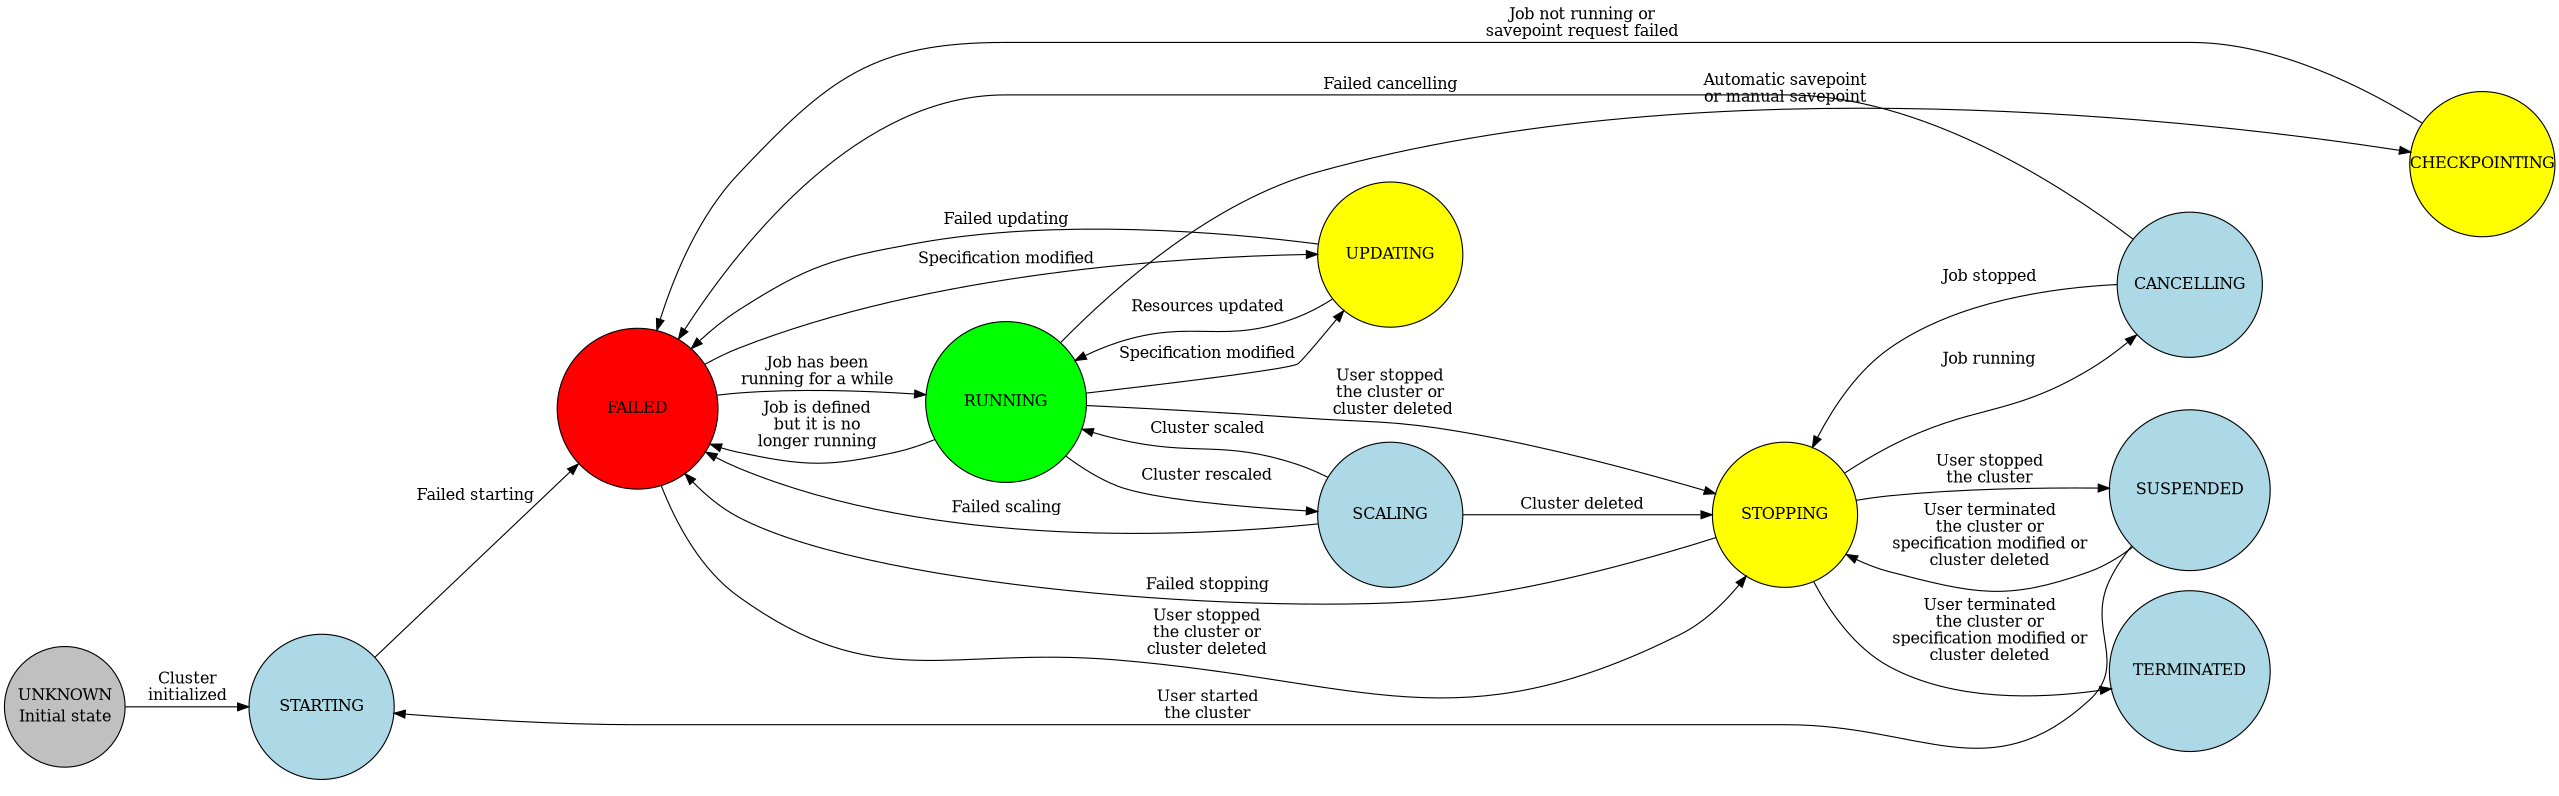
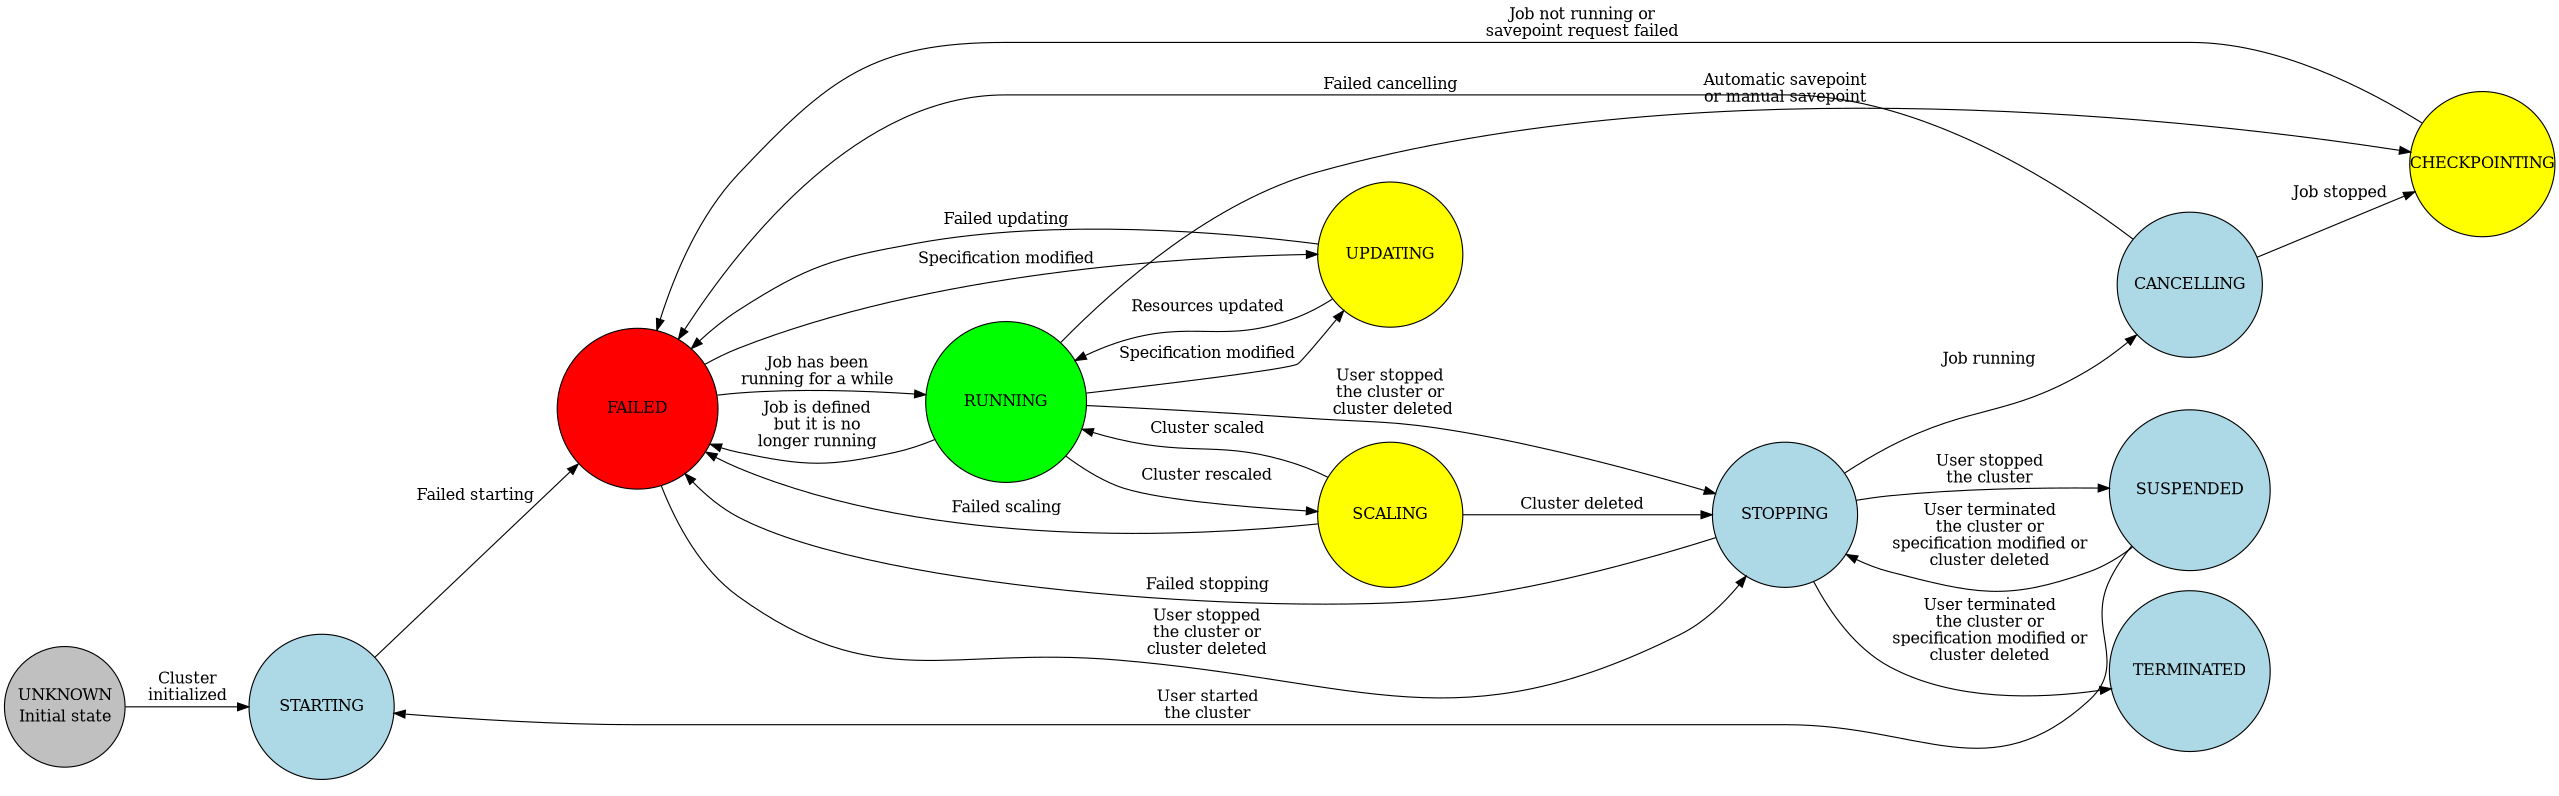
edge "CANCELLING" -> "STOPPING": now "CANCELLING" -> "CHECKPOINTING"
node "SCALING": fillcolor lightblue -> yellow
node "STOPPING": fillcolor yellow -> lightblue
